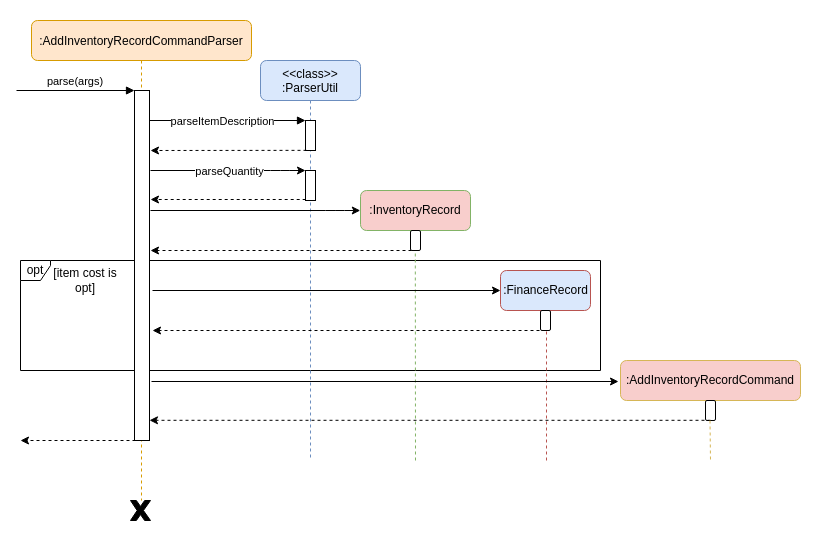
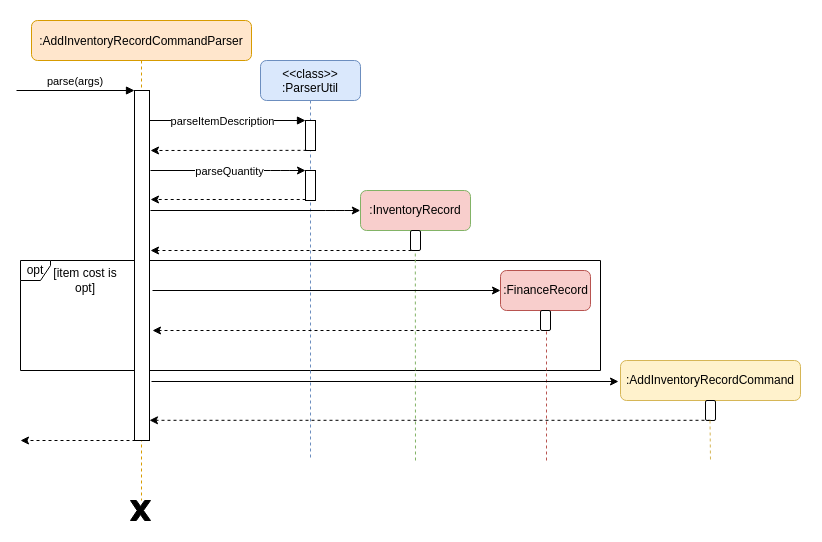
node ":FinanceRecord": fillcolor #dae8fc -> #f8cecc
node ":AddInventoryRecordCommand": fillcolor #f8cecc -> #fff2cc
